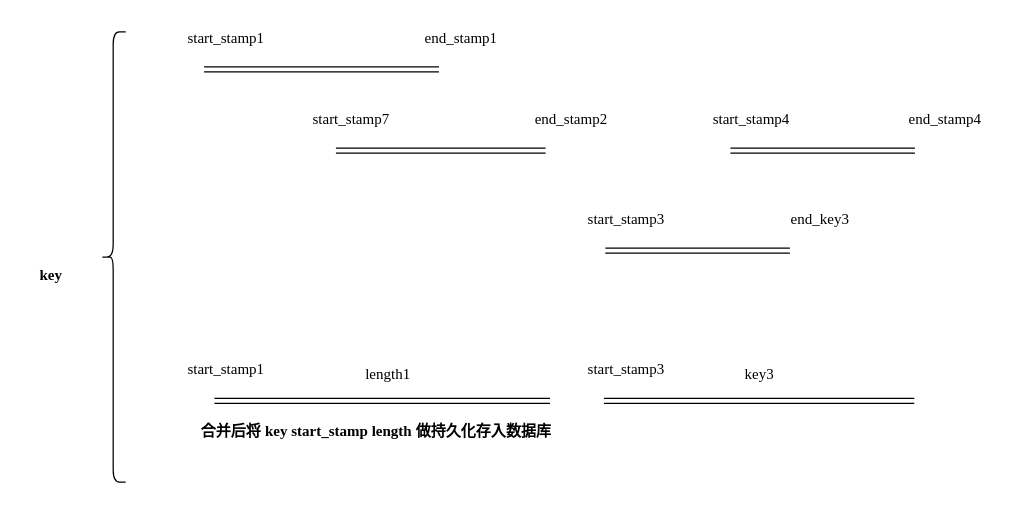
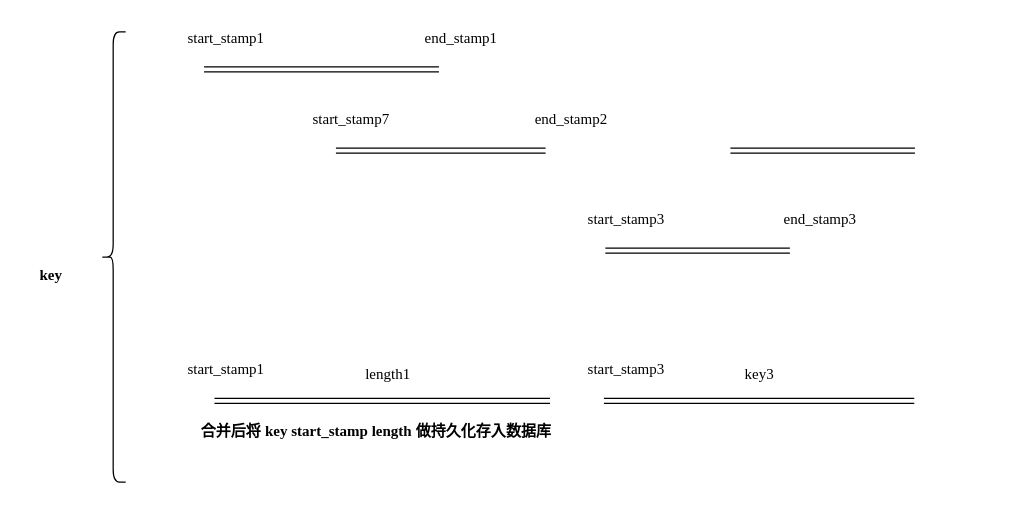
node "start_stamp4": removed
node "end_stamp4": removed
node "end_key3": label "end_key3" -> "end_stamp3"
